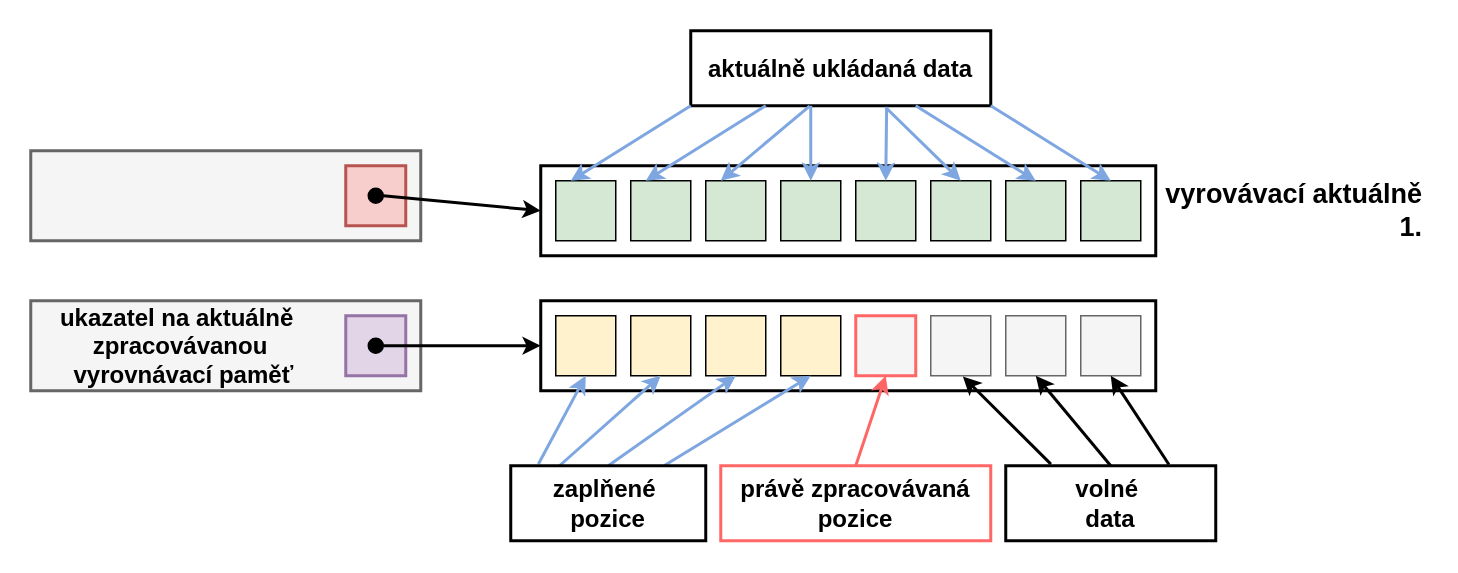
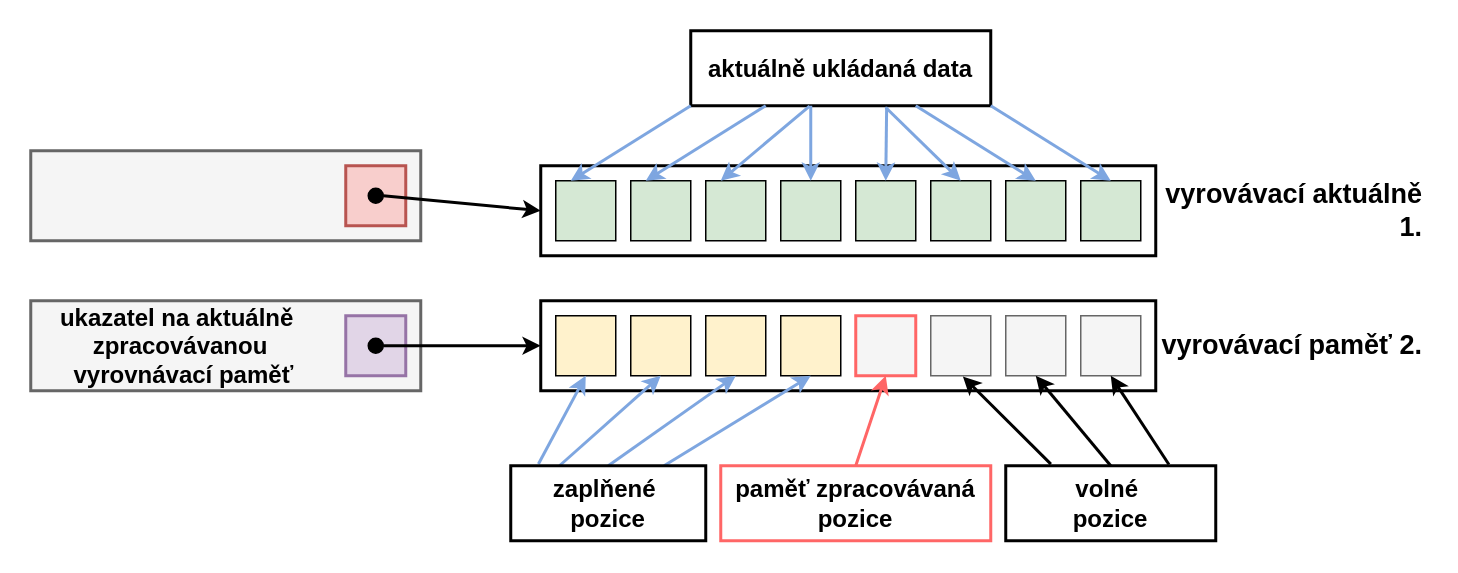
node "vyrovávací paměť 2.": added
node "právě zpracovávaná pozice": label "právě zpracovávaná pozice" -> "paměť zpracovávaná pozice"
node "volné data": label "volné data" -> "volné pozice"
